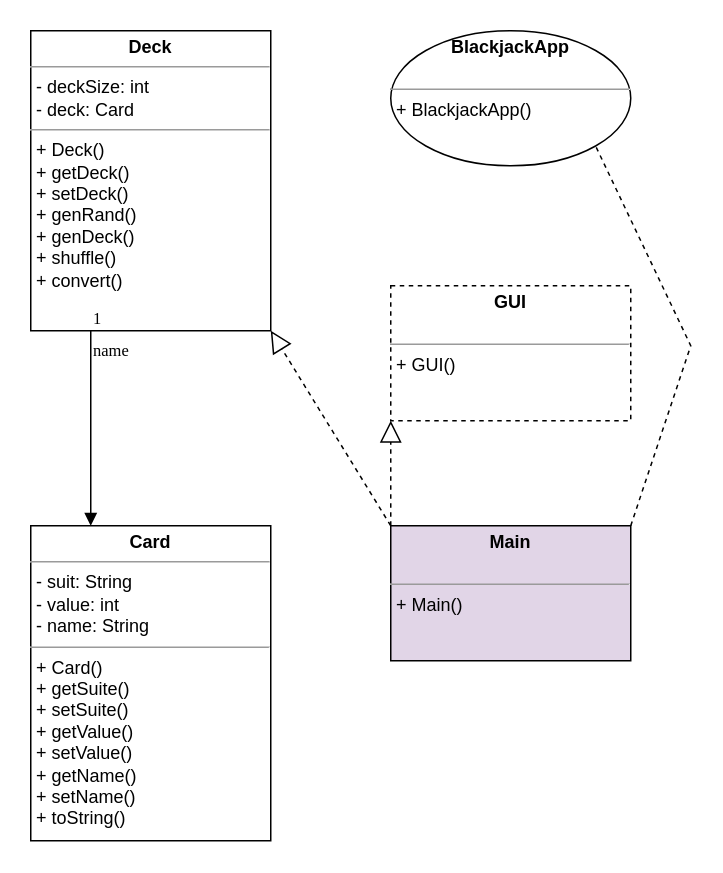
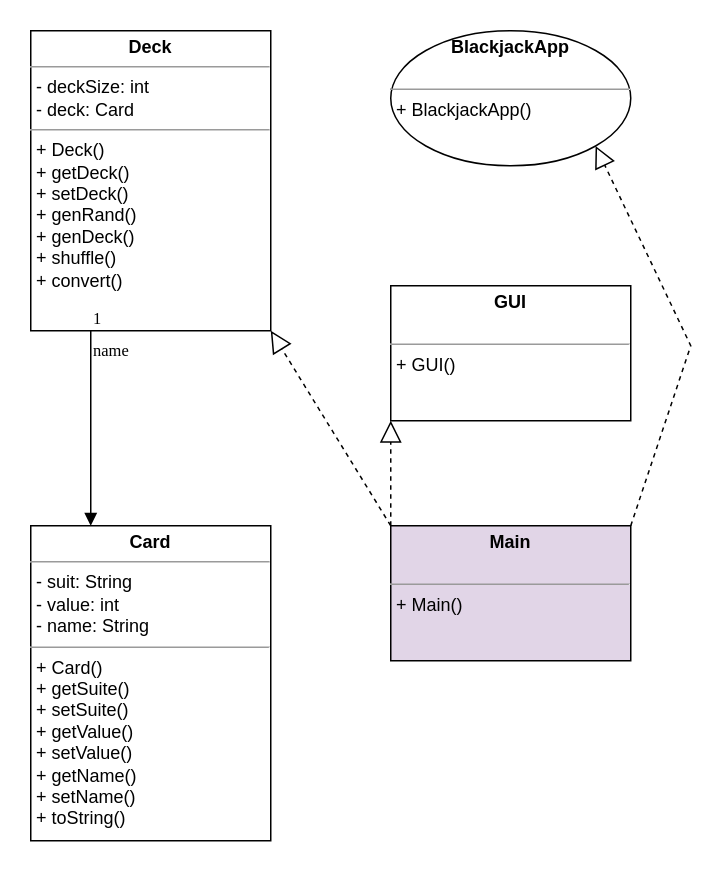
edge "BlackjackApp + BlackjackApp()" -- "Main + Main()": arrowhead none -> block
node "GUI + GUI()": style dashed -> solid
